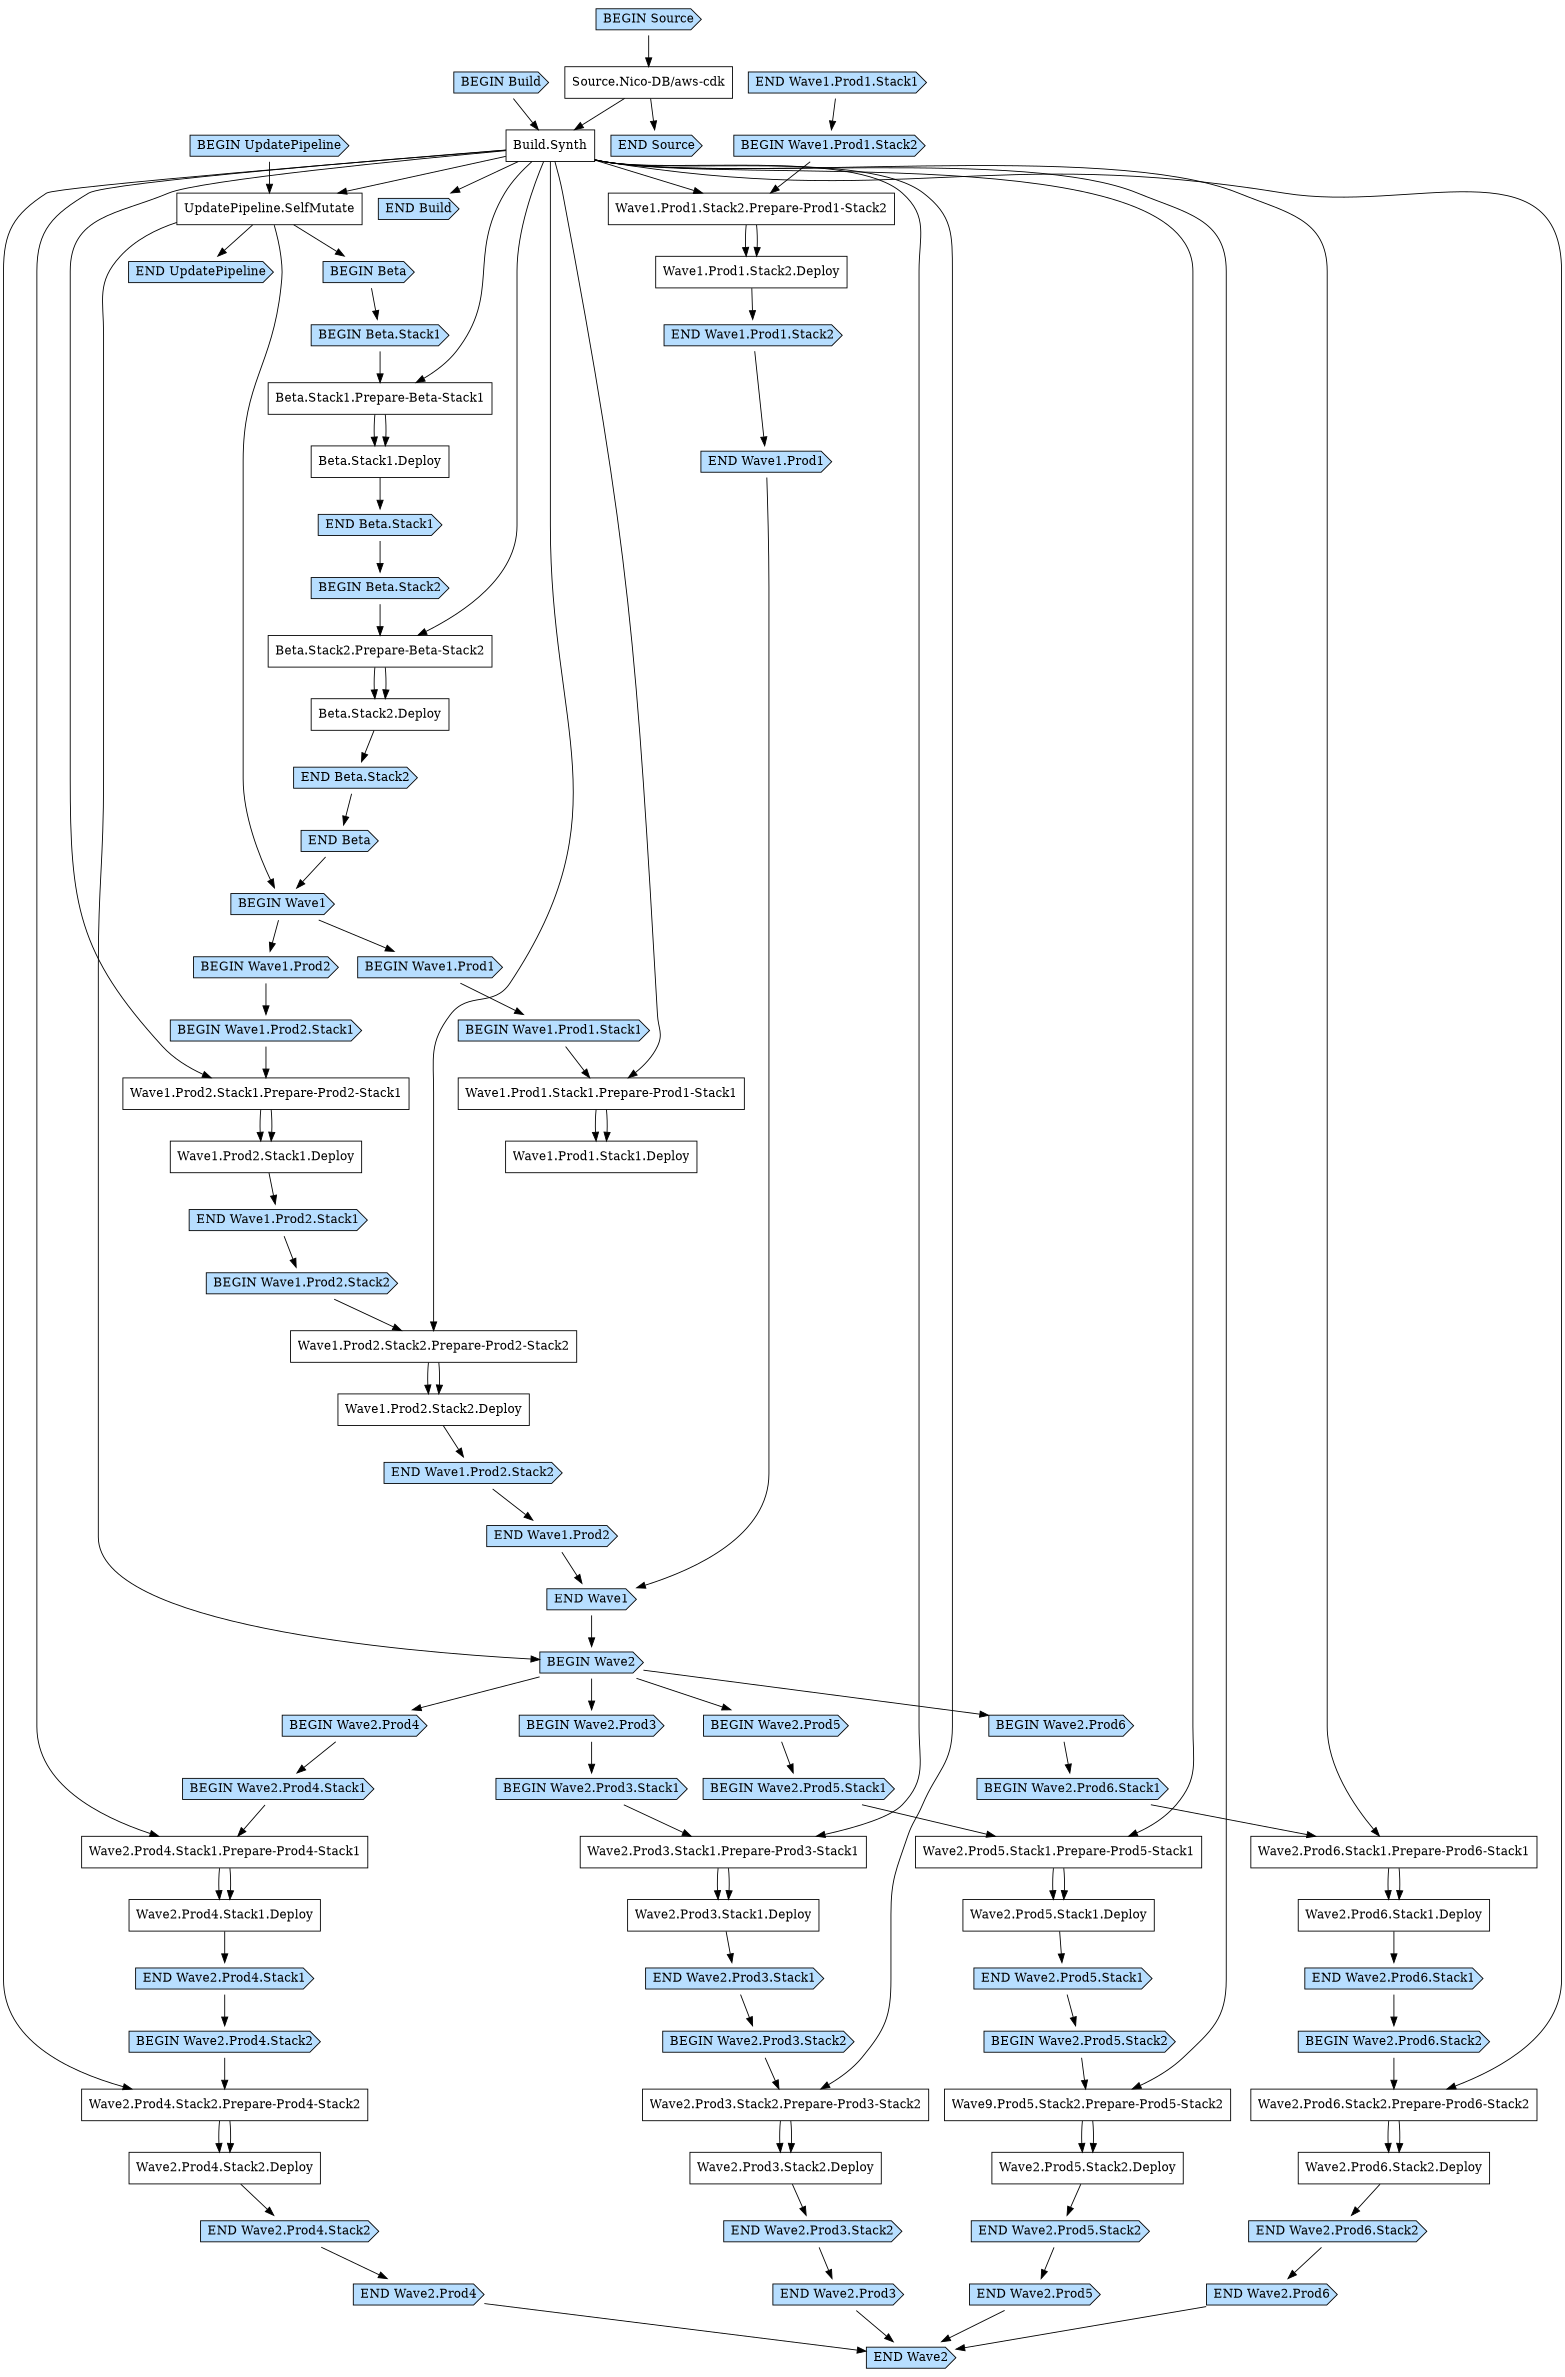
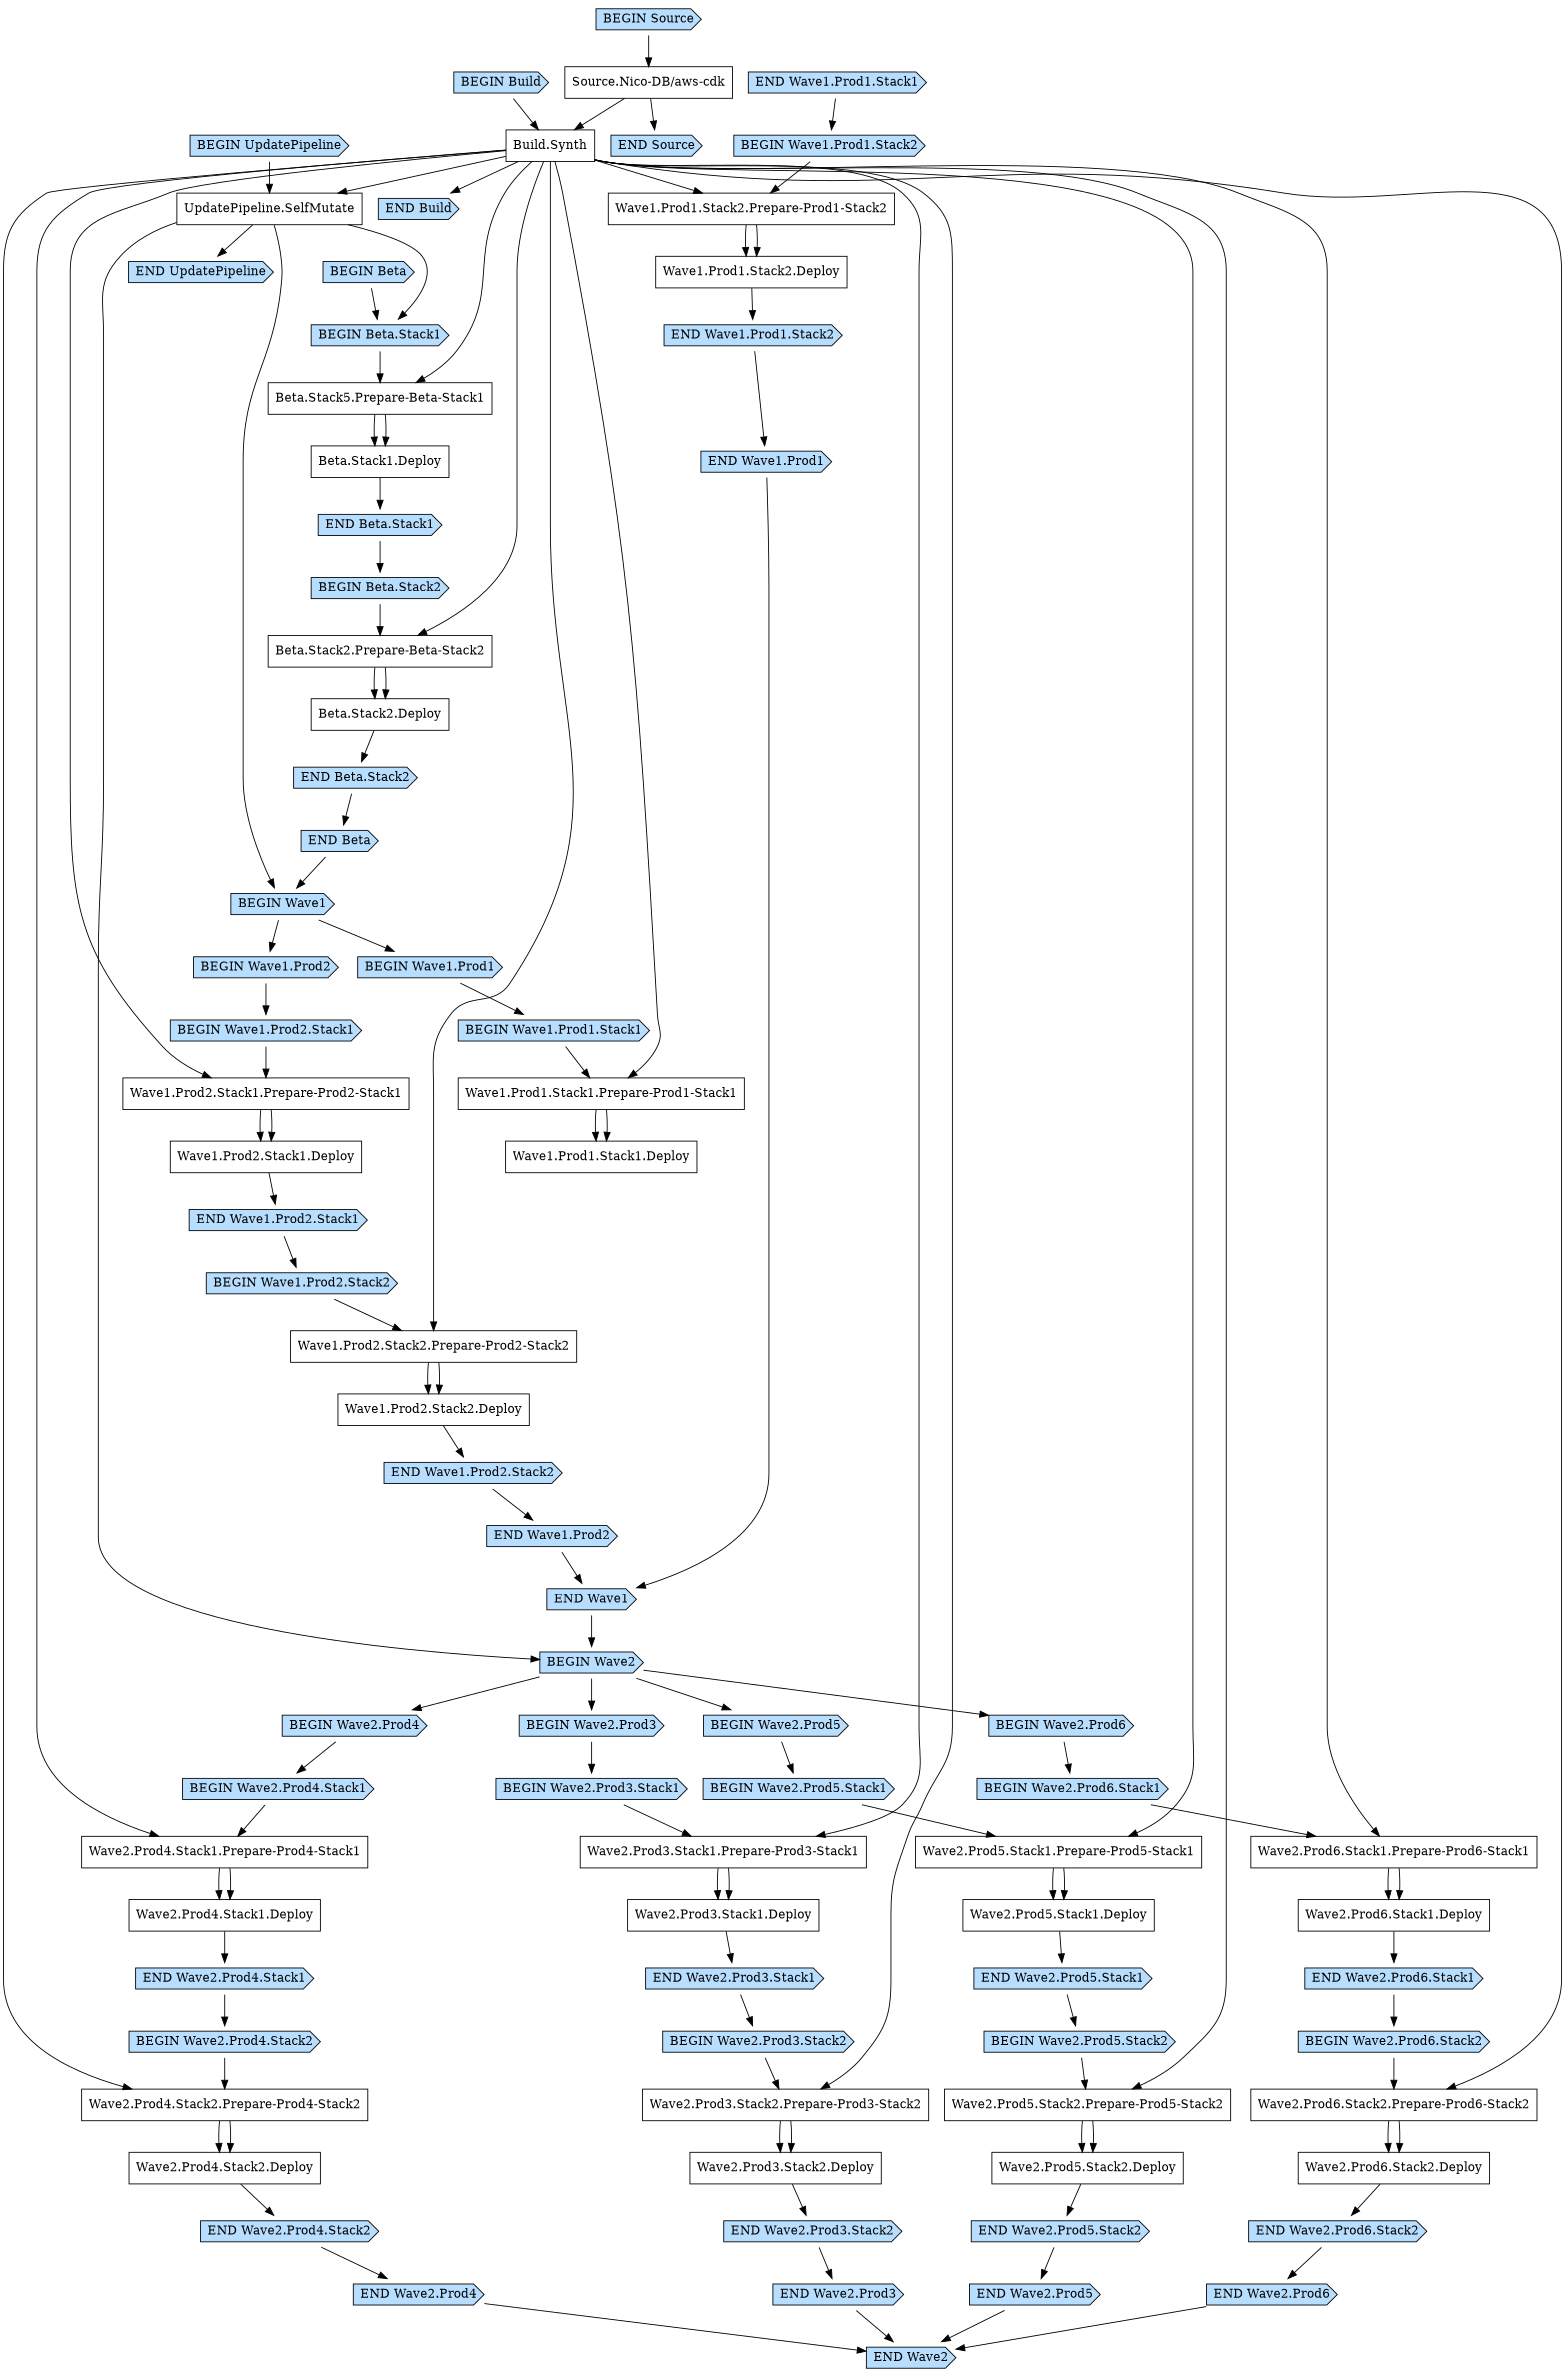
edge "UpdatePipeline.SelfMutate" -> "BEGIN Beta": now "UpdatePipeline.SelfMutate" -> "BEGIN Beta.Stack1"
node "Beta.Stack1.Prepare-Beta-Stack1": label "Beta.Stack1.Prepare-Beta-Stack1" -> "Beta.Stack5.Prepare-Beta-Stack1"
node "Wave9.Prod5.Stack2.Prepare-Prod5-Stack2": label "Wave9.Prod5.Stack2.Prepare-Prod5-Stack2" -> "Wave2.Prod5.Stack2.Prepare-Prod5-Stack2"
